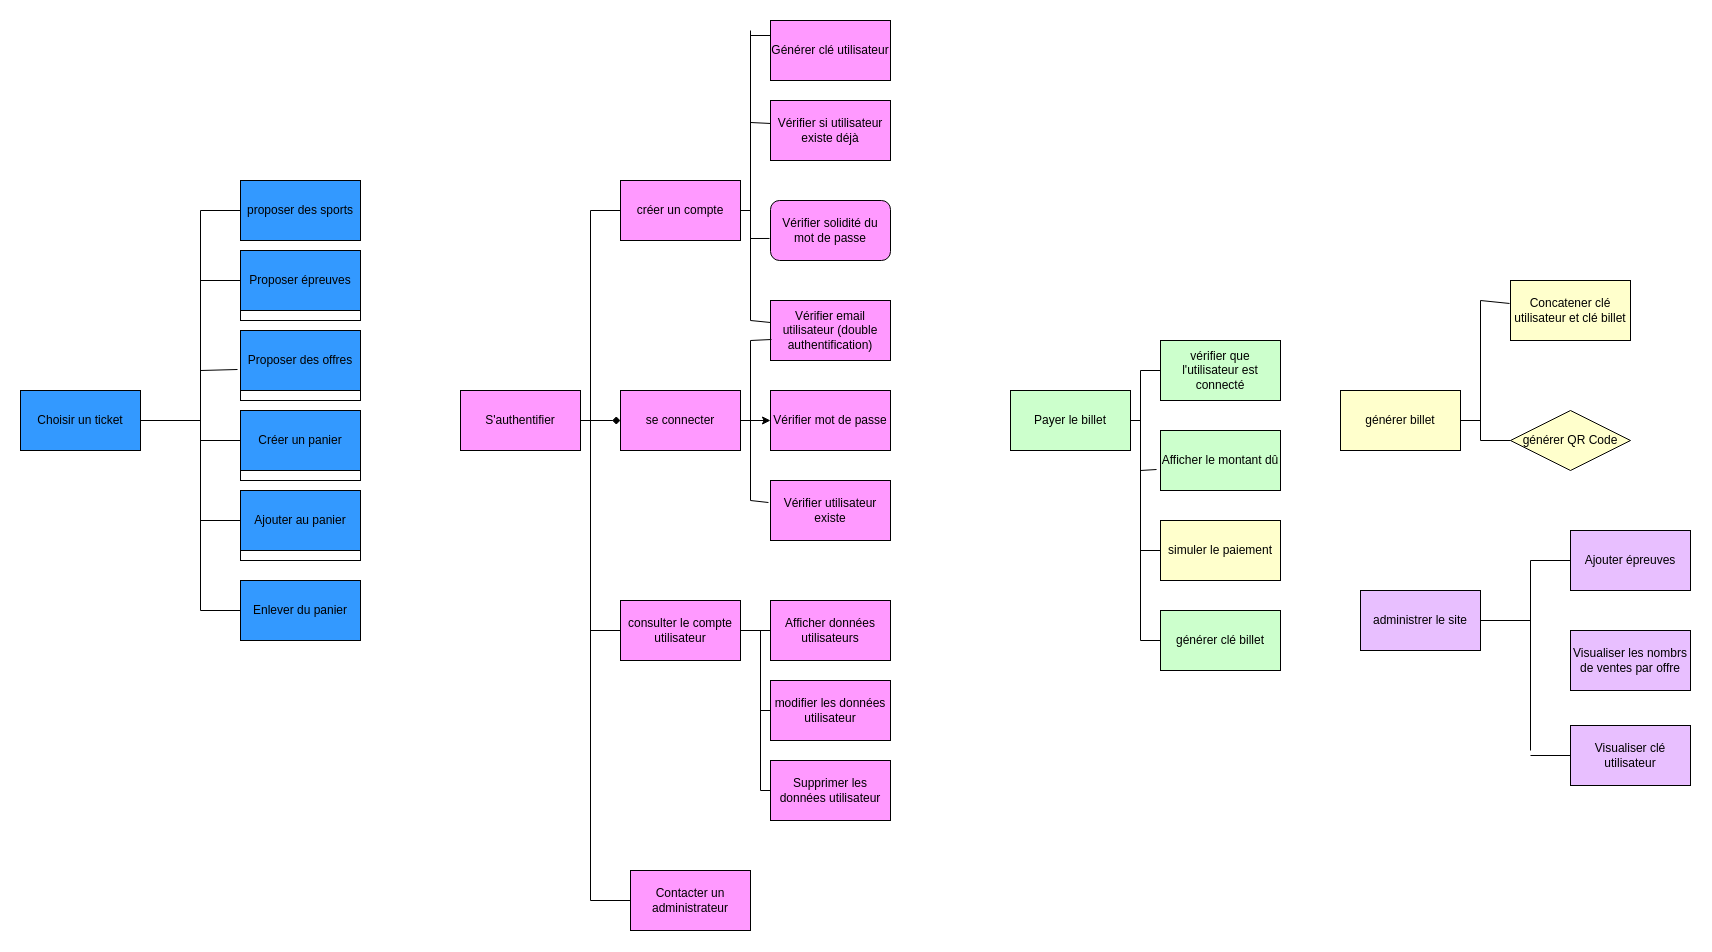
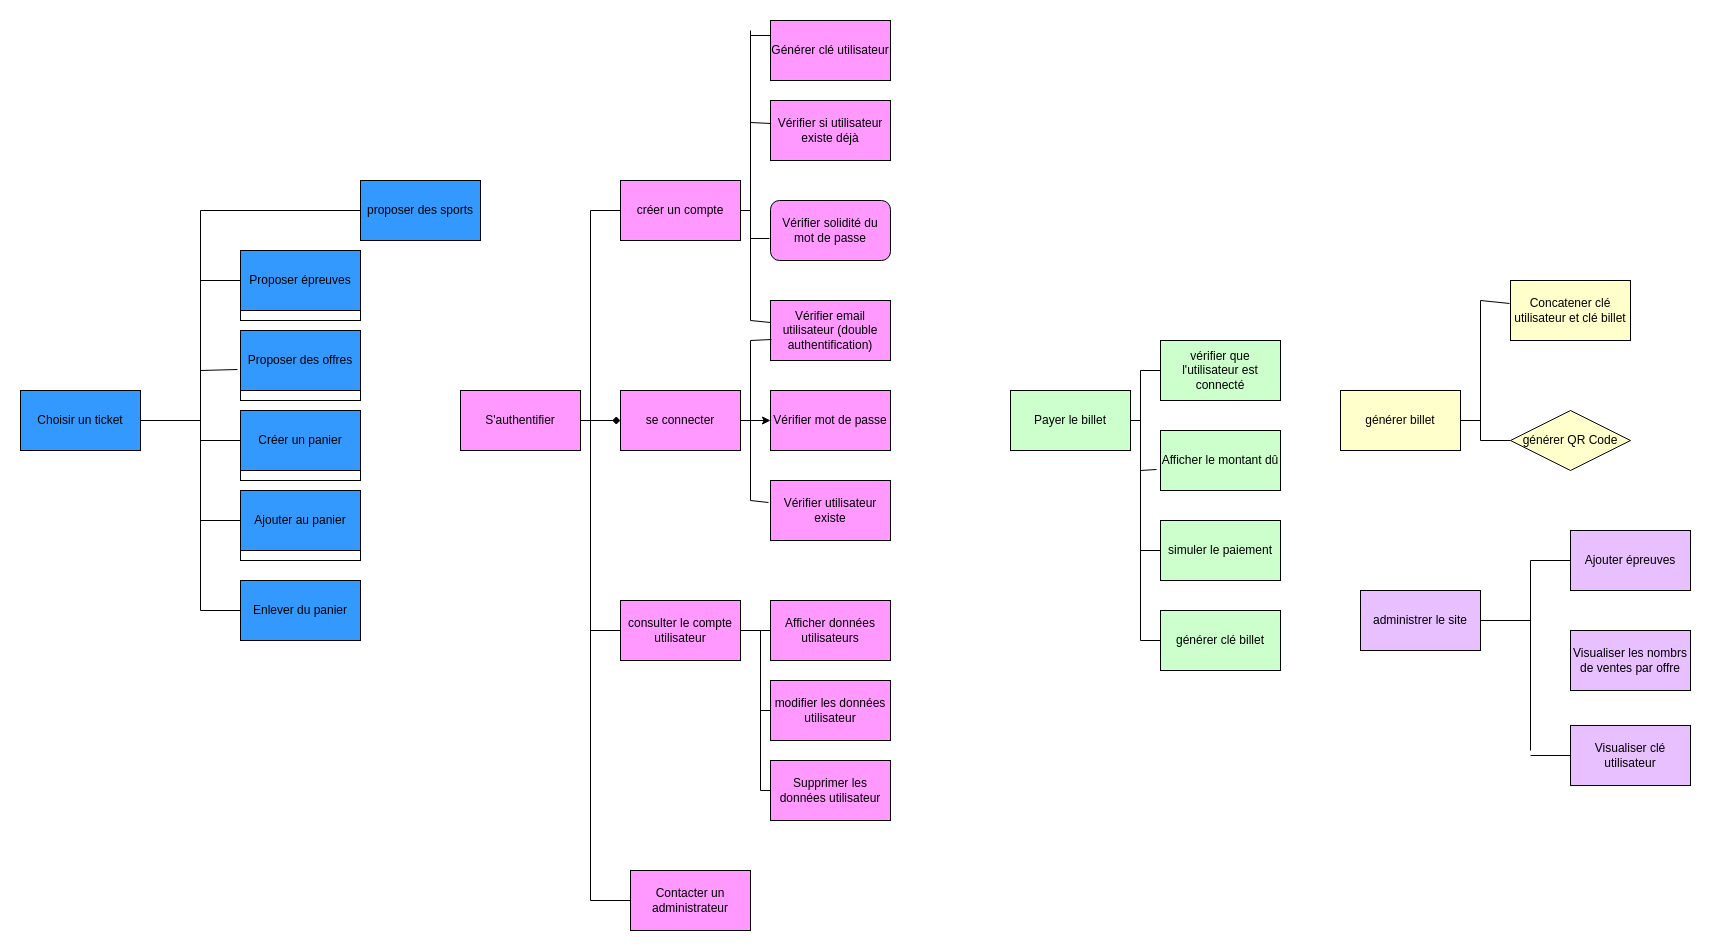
node "proposer des sports": moved (301, 211) -> (421, 211)
node "simuler le paiement": fillcolor #ffffcc -> #ccffcc
